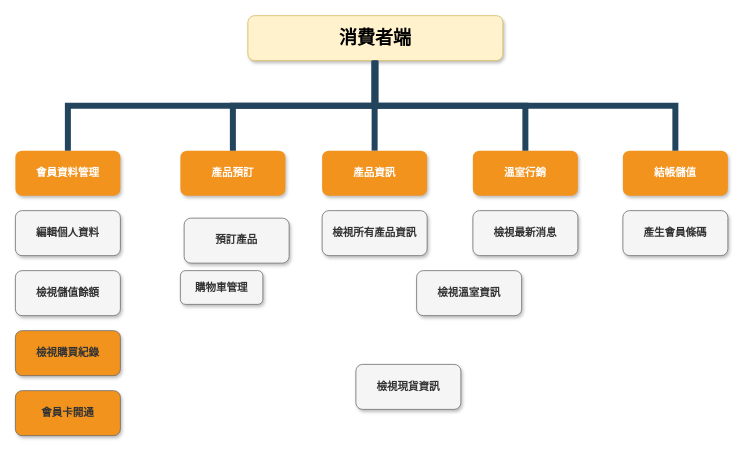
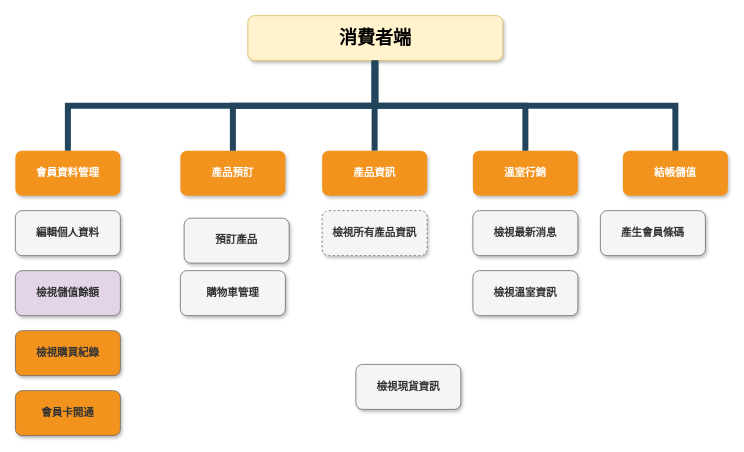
node "檢視所有產品資訊": style solid -> dashed
node "產生會員條碼": moved (675, 233) -> (653, 233)
node "購物車管理": size 83x34 -> 105x45
node "檢視儲值餘額": fillcolor #f5f5f5 -> #e1d5e7
node "檢視溫室資訊": moved (469, 293) -> (525, 293)
